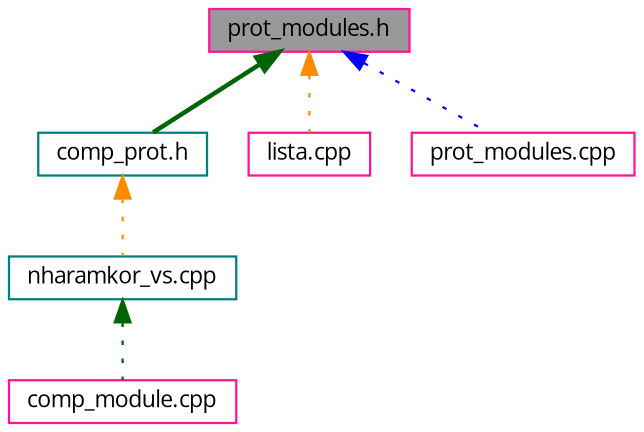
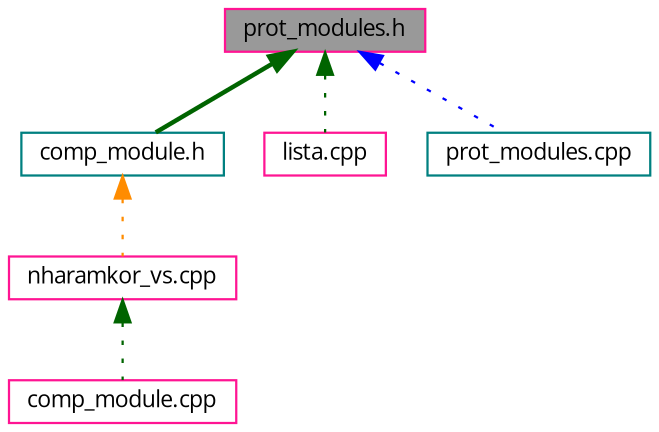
edge "lista.cpp" -> "prot_modules.h": color darkorange -> darkgreen
node "comp_prot.h": label "comp_prot.h" -> "comp_module.h"
node "prot_modules.cpp": color deeppink -> teal
node "nharamkor_vs.cpp": color teal -> deeppink
